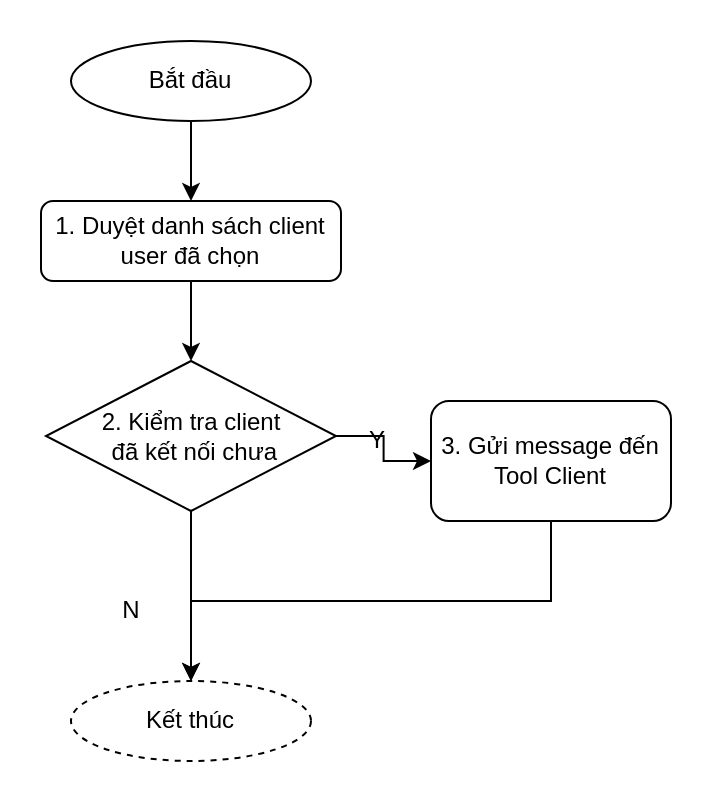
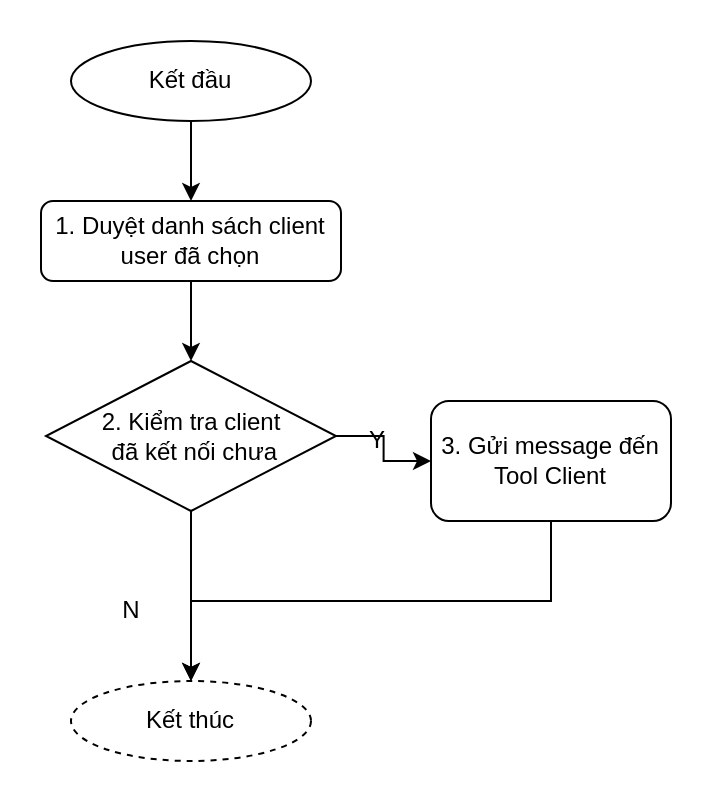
node "Bắt đầu": label "Bắt đầu" -> "Kết đầu"
